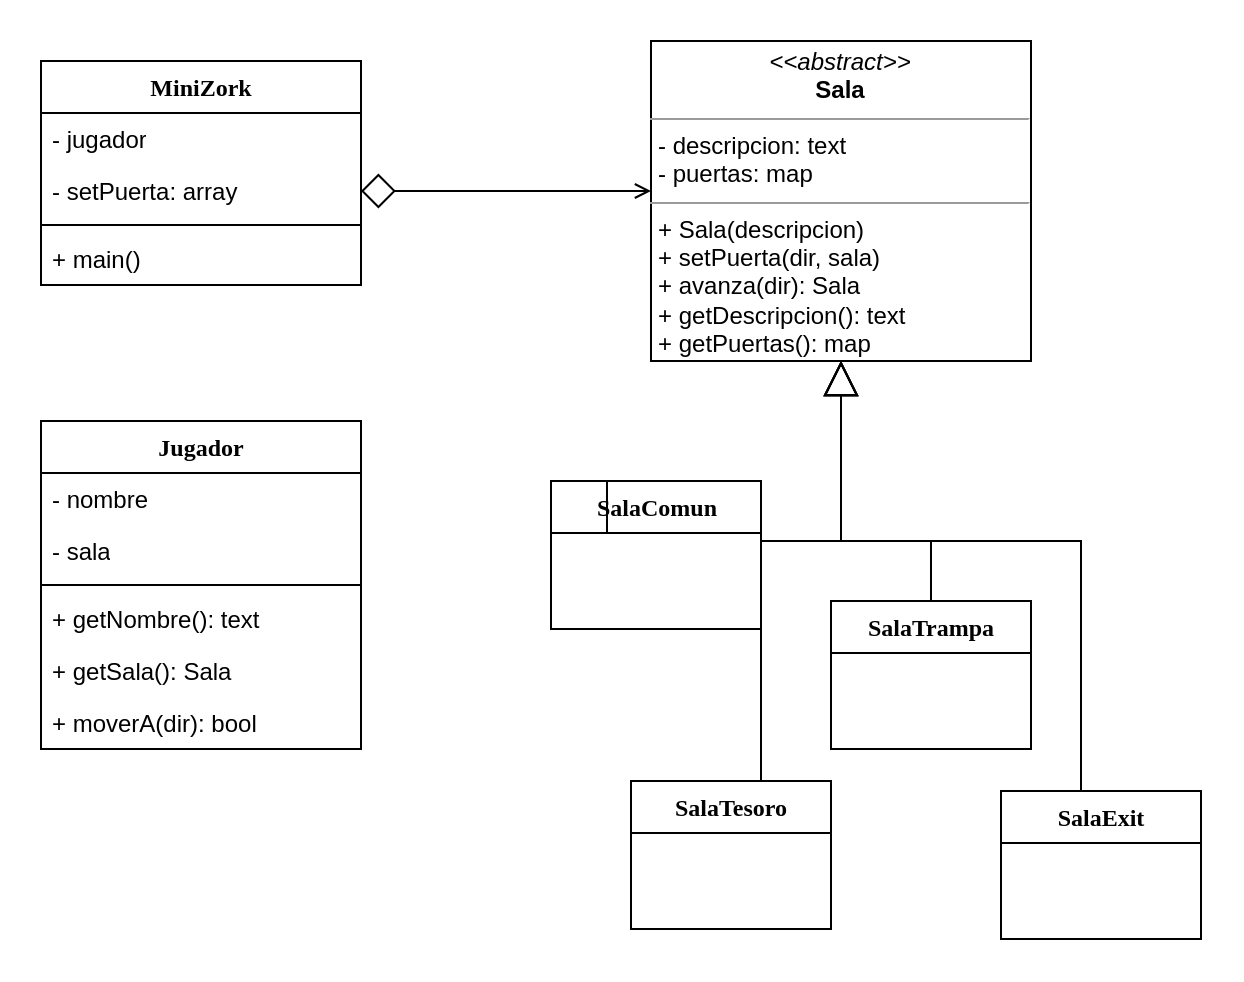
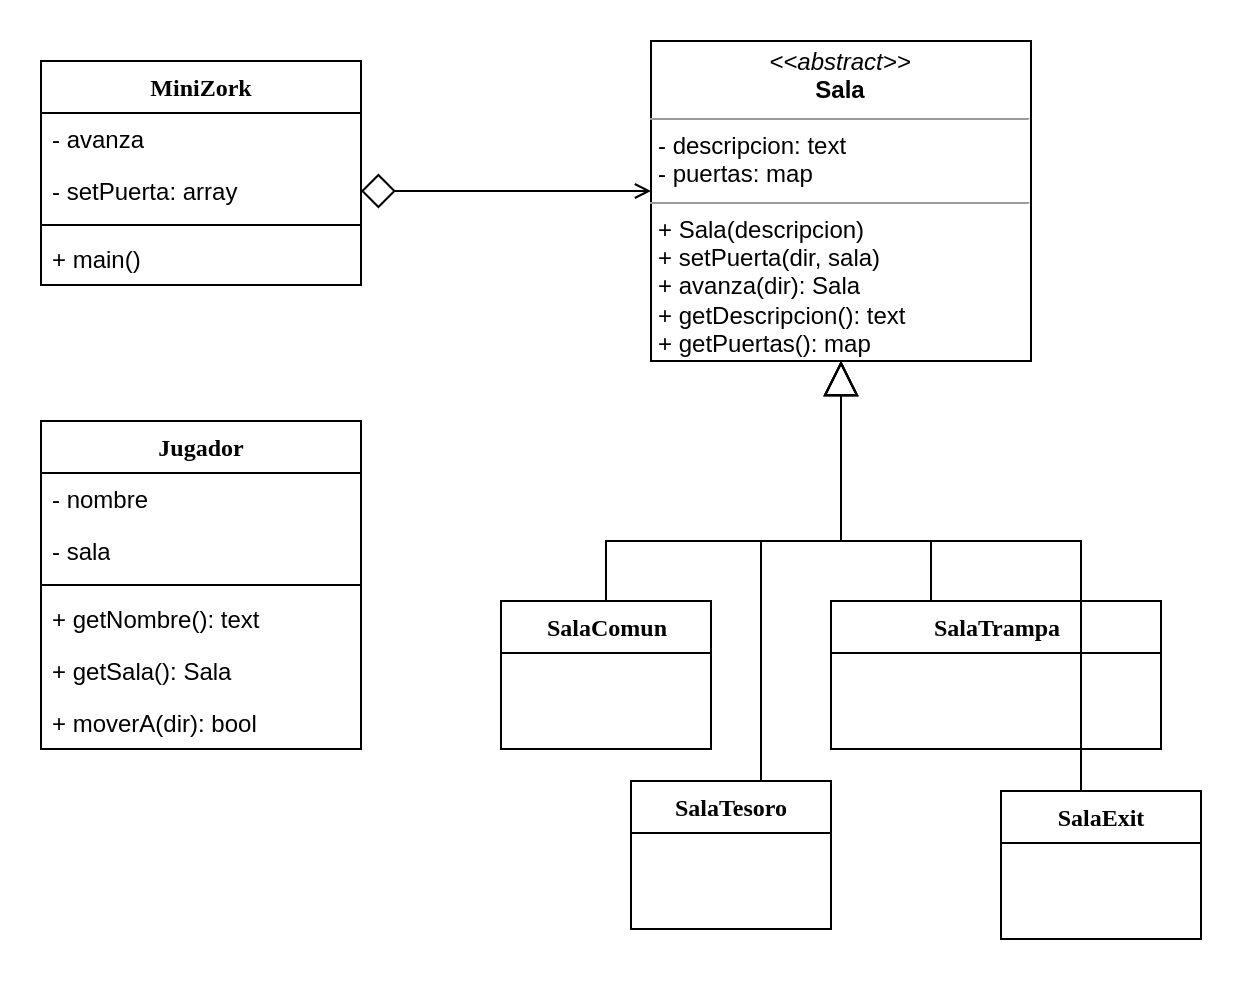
node "- jugador": label "- jugador" -> "- avanza"
node "SalaComun": moved (656, 555) -> (606, 675)
node "SalaTrampa": size 200x148 -> 330x148
